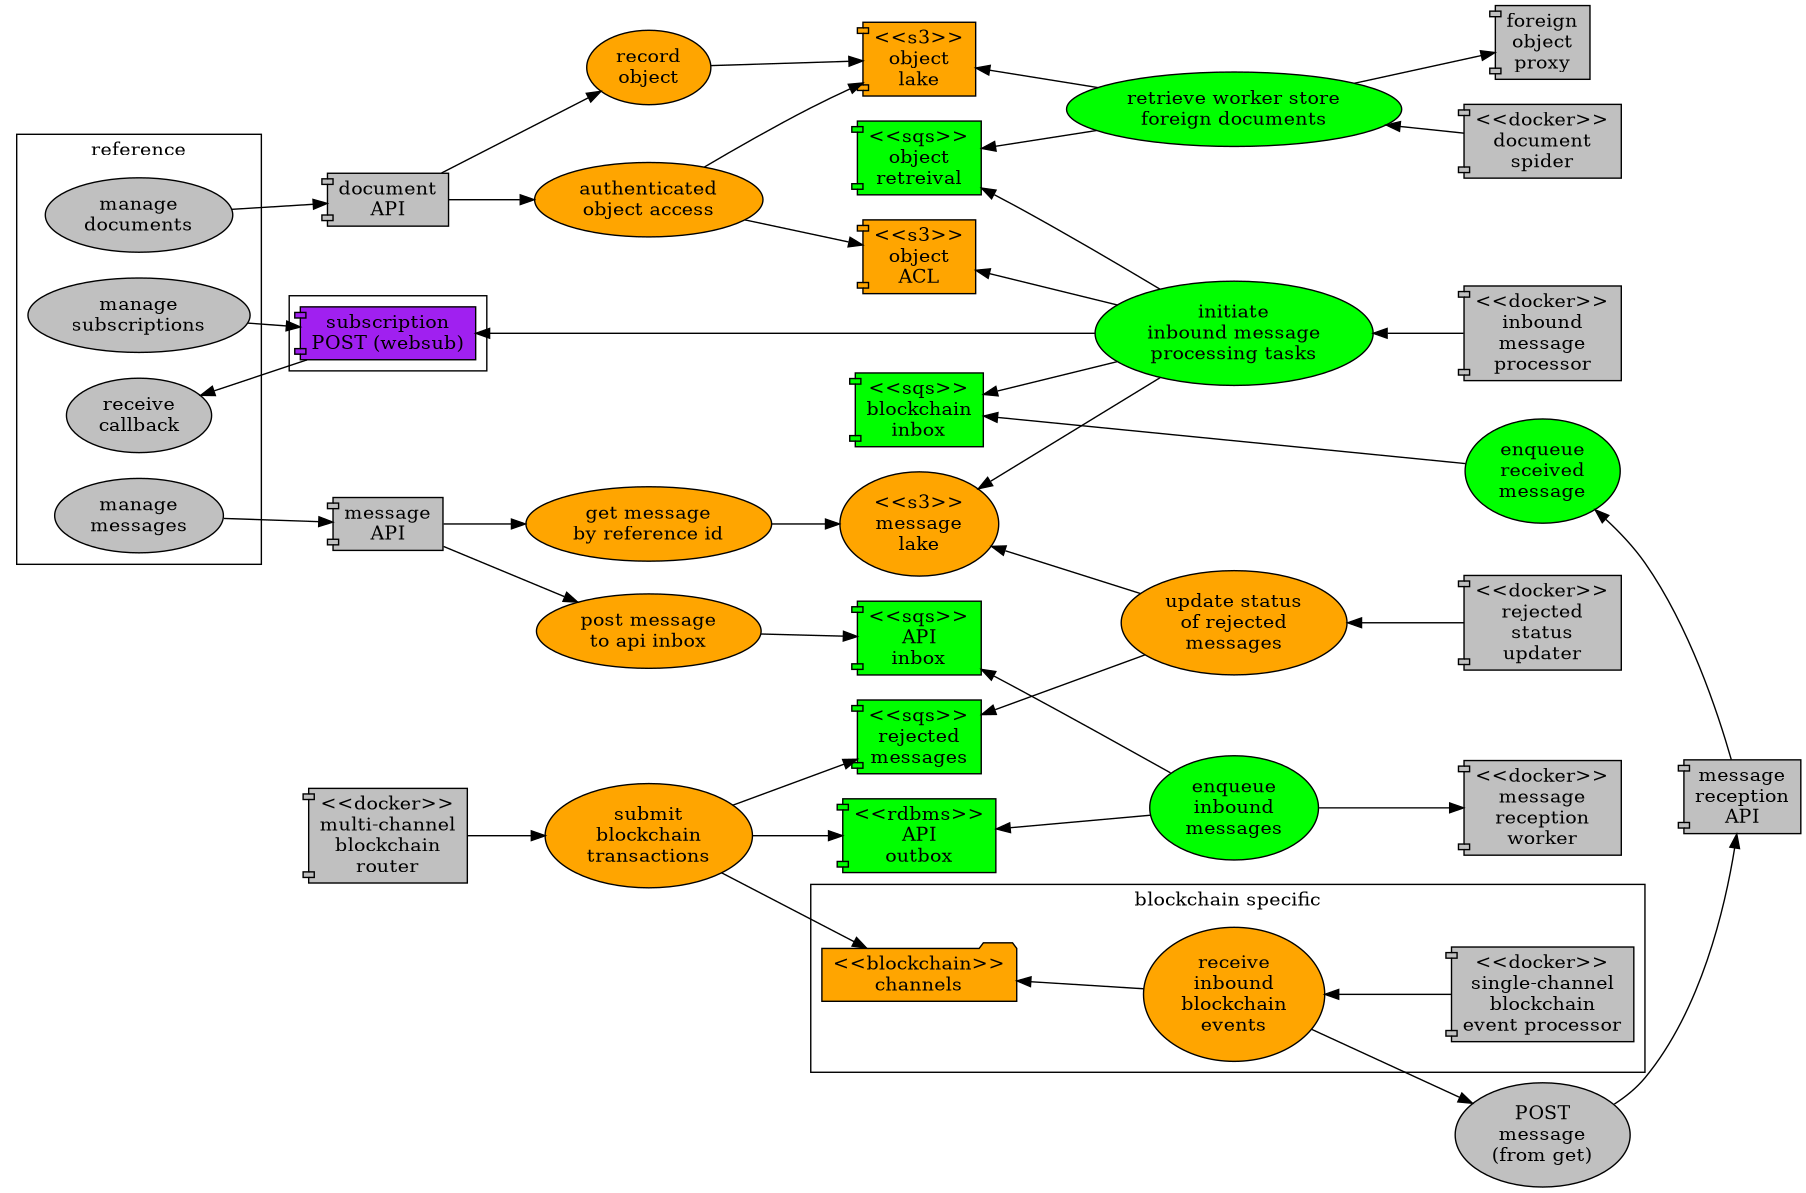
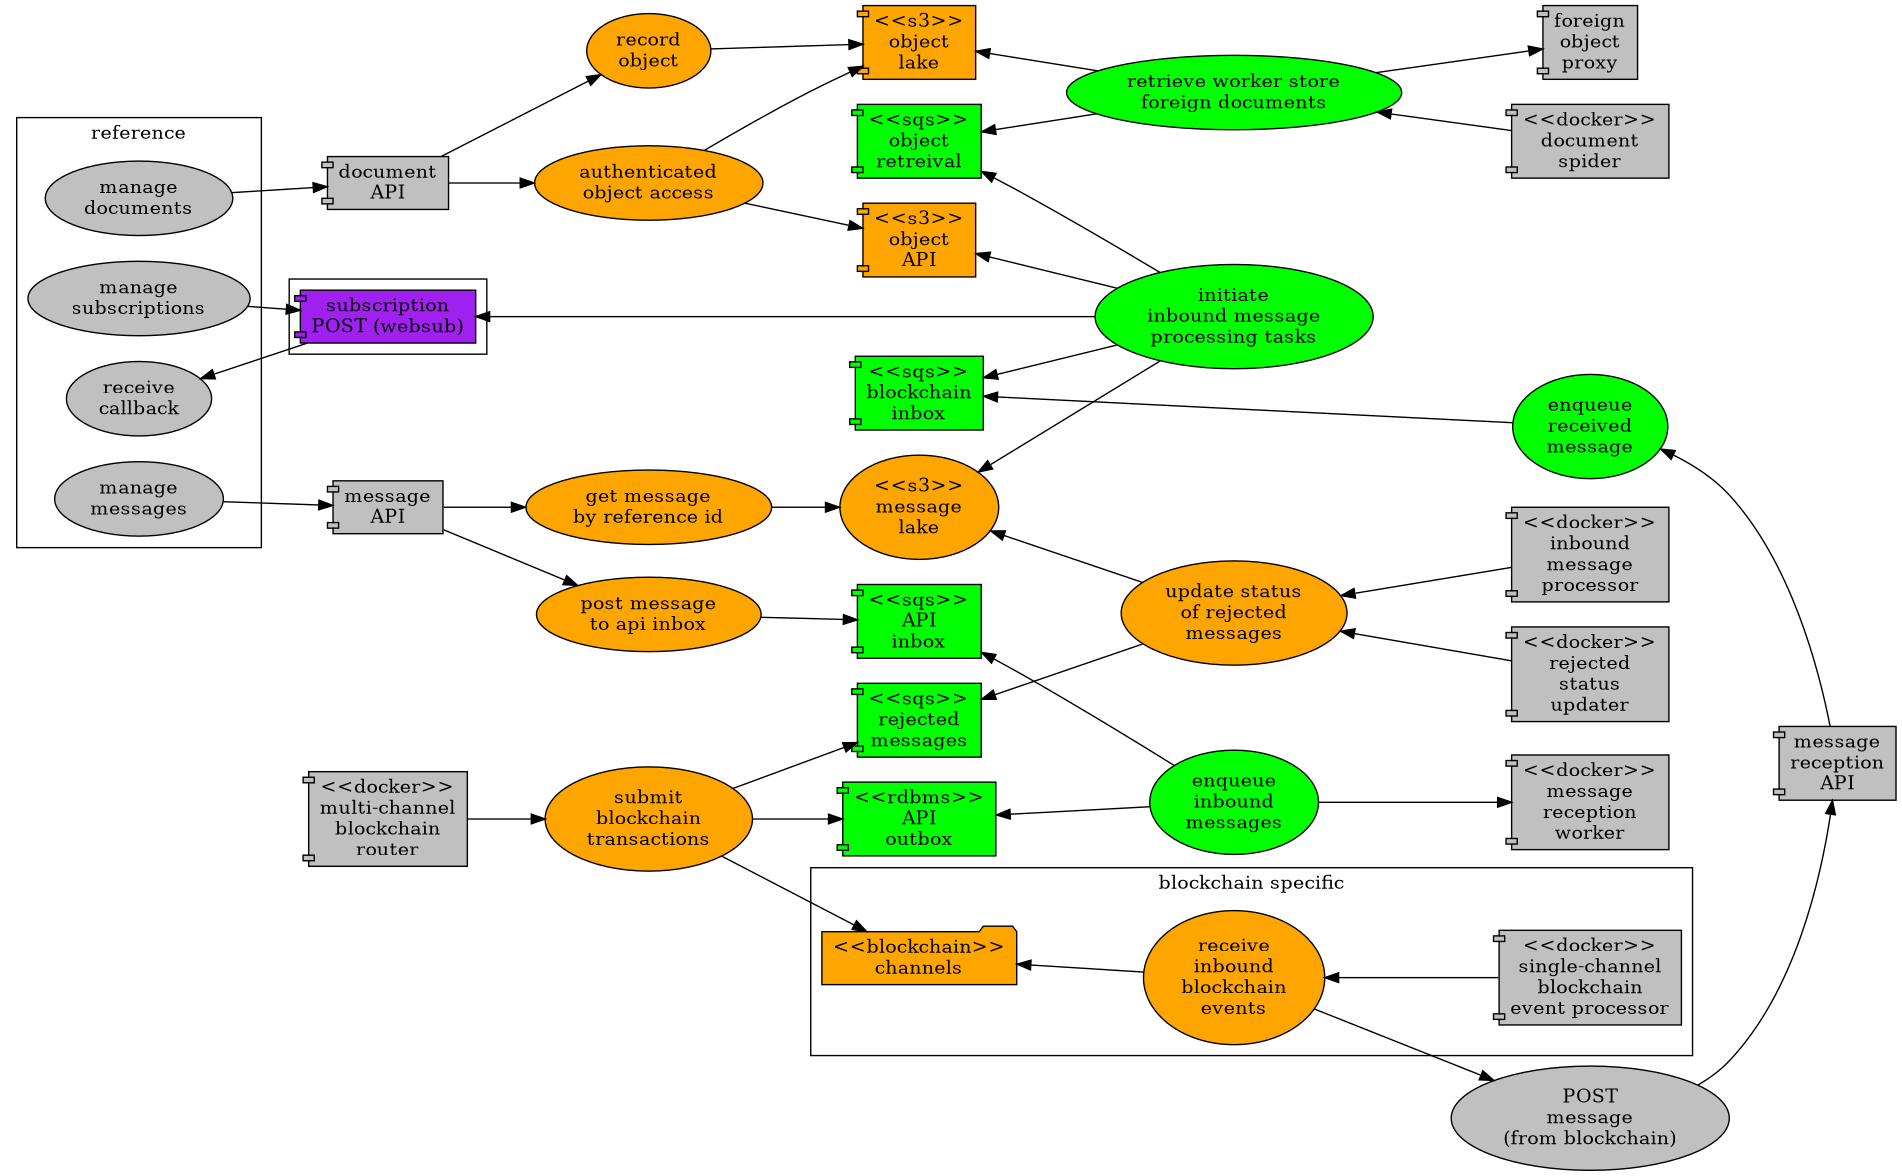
node "<<s3>> object ACL": label "<<s3>> object ACL" -> "<<s3>> object API"
edge "<<docker>> inbound message processor" -> "initiate inbound message processing tasks": now "<<docker>> inbound message processor" -> "update status of rejected messages"
node "POST message (from get)": label "POST message (from get)" -> "POST message (from blockchain)"
